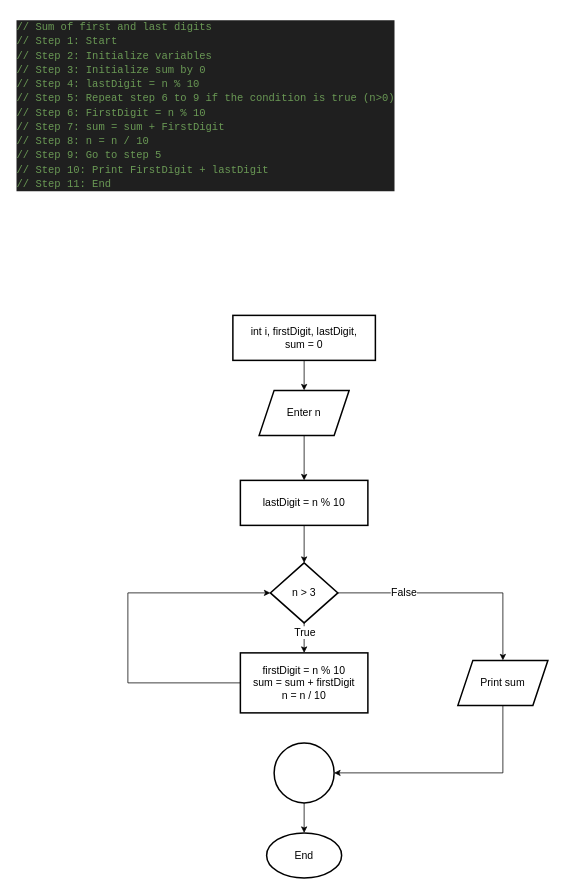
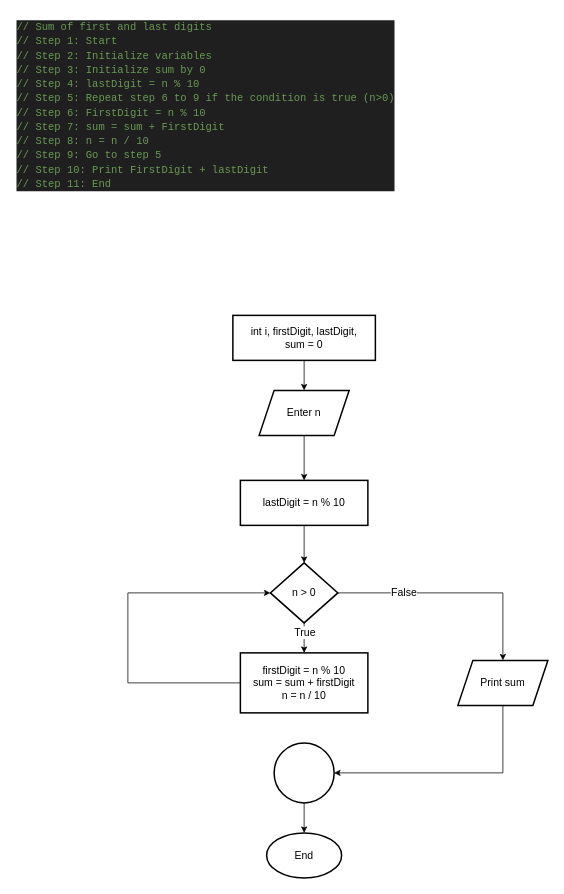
node "n > 3": label "n > 3" -> "n > 0"
